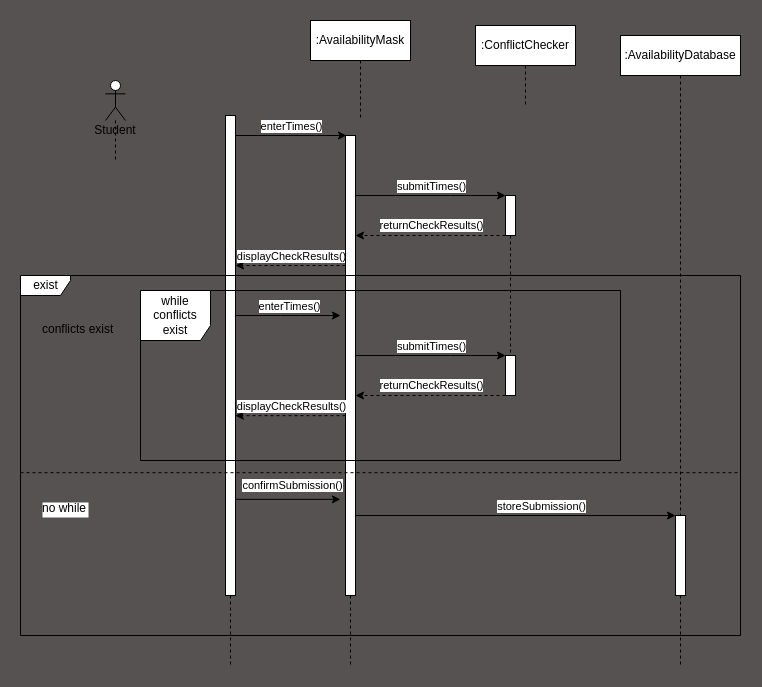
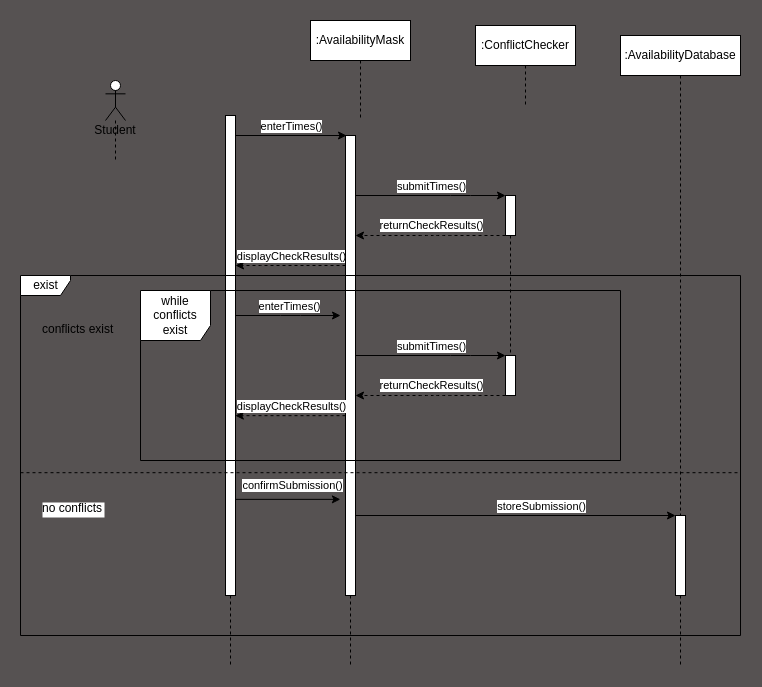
node "no while": label "no while" -> "no conflicts"
